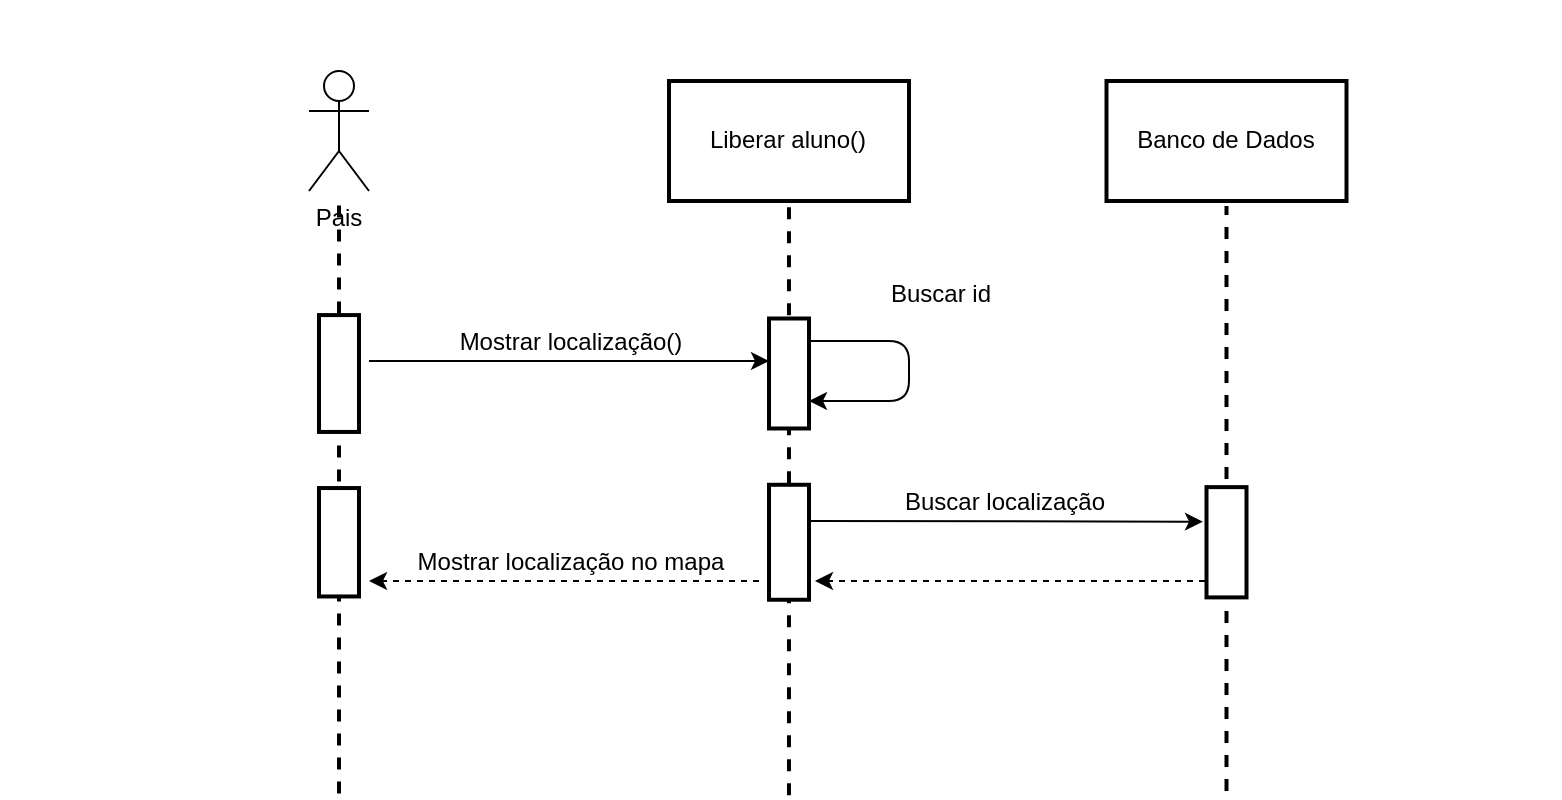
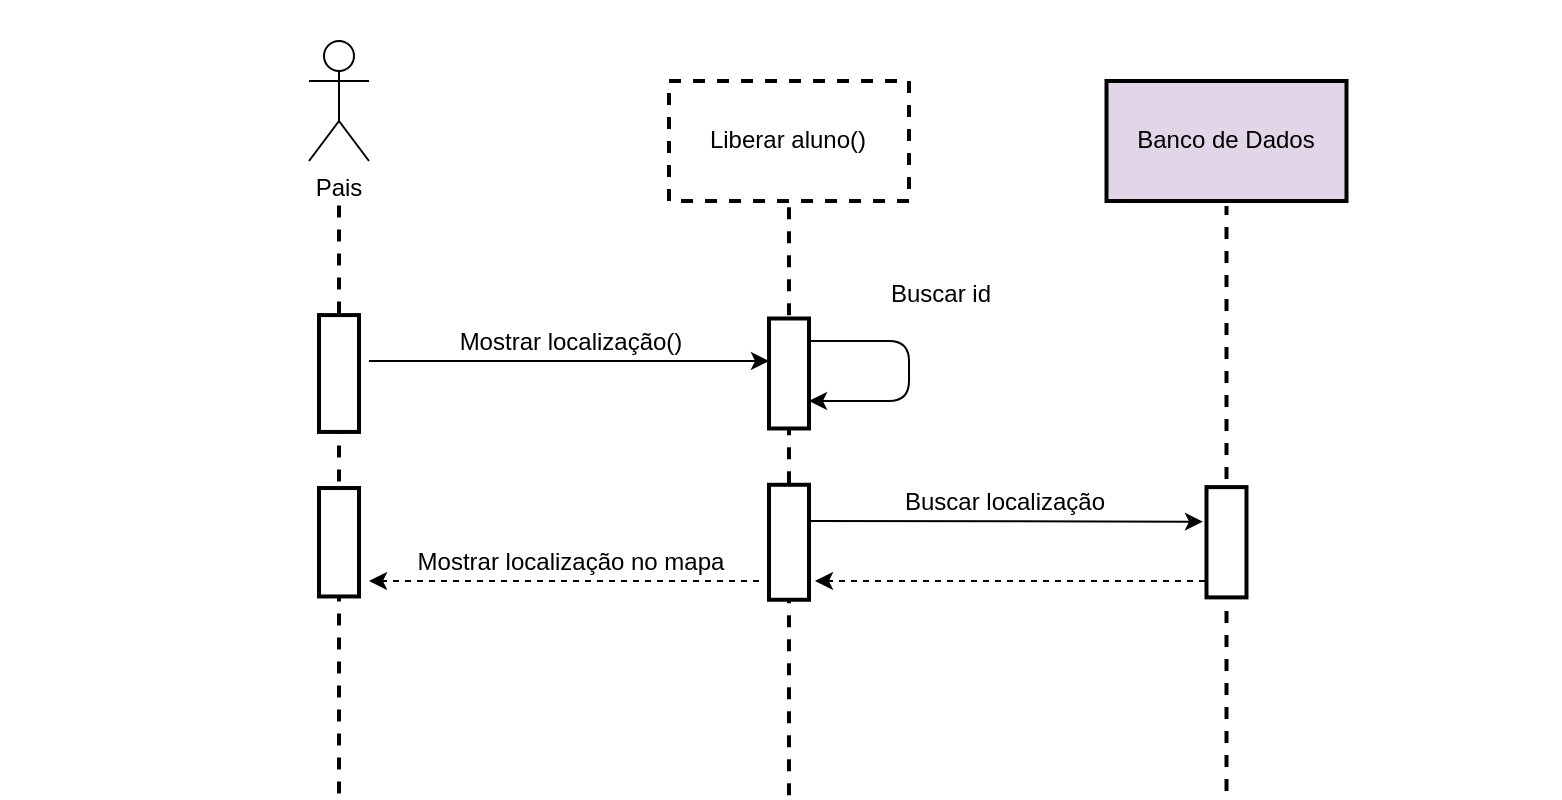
node "Pais": moved (339, 131) -> (339, 101)
node "Liberar aluno()": style solid -> dashed
node "Banco de Dados": fillcolor #ffffff -> #e1d5e7
